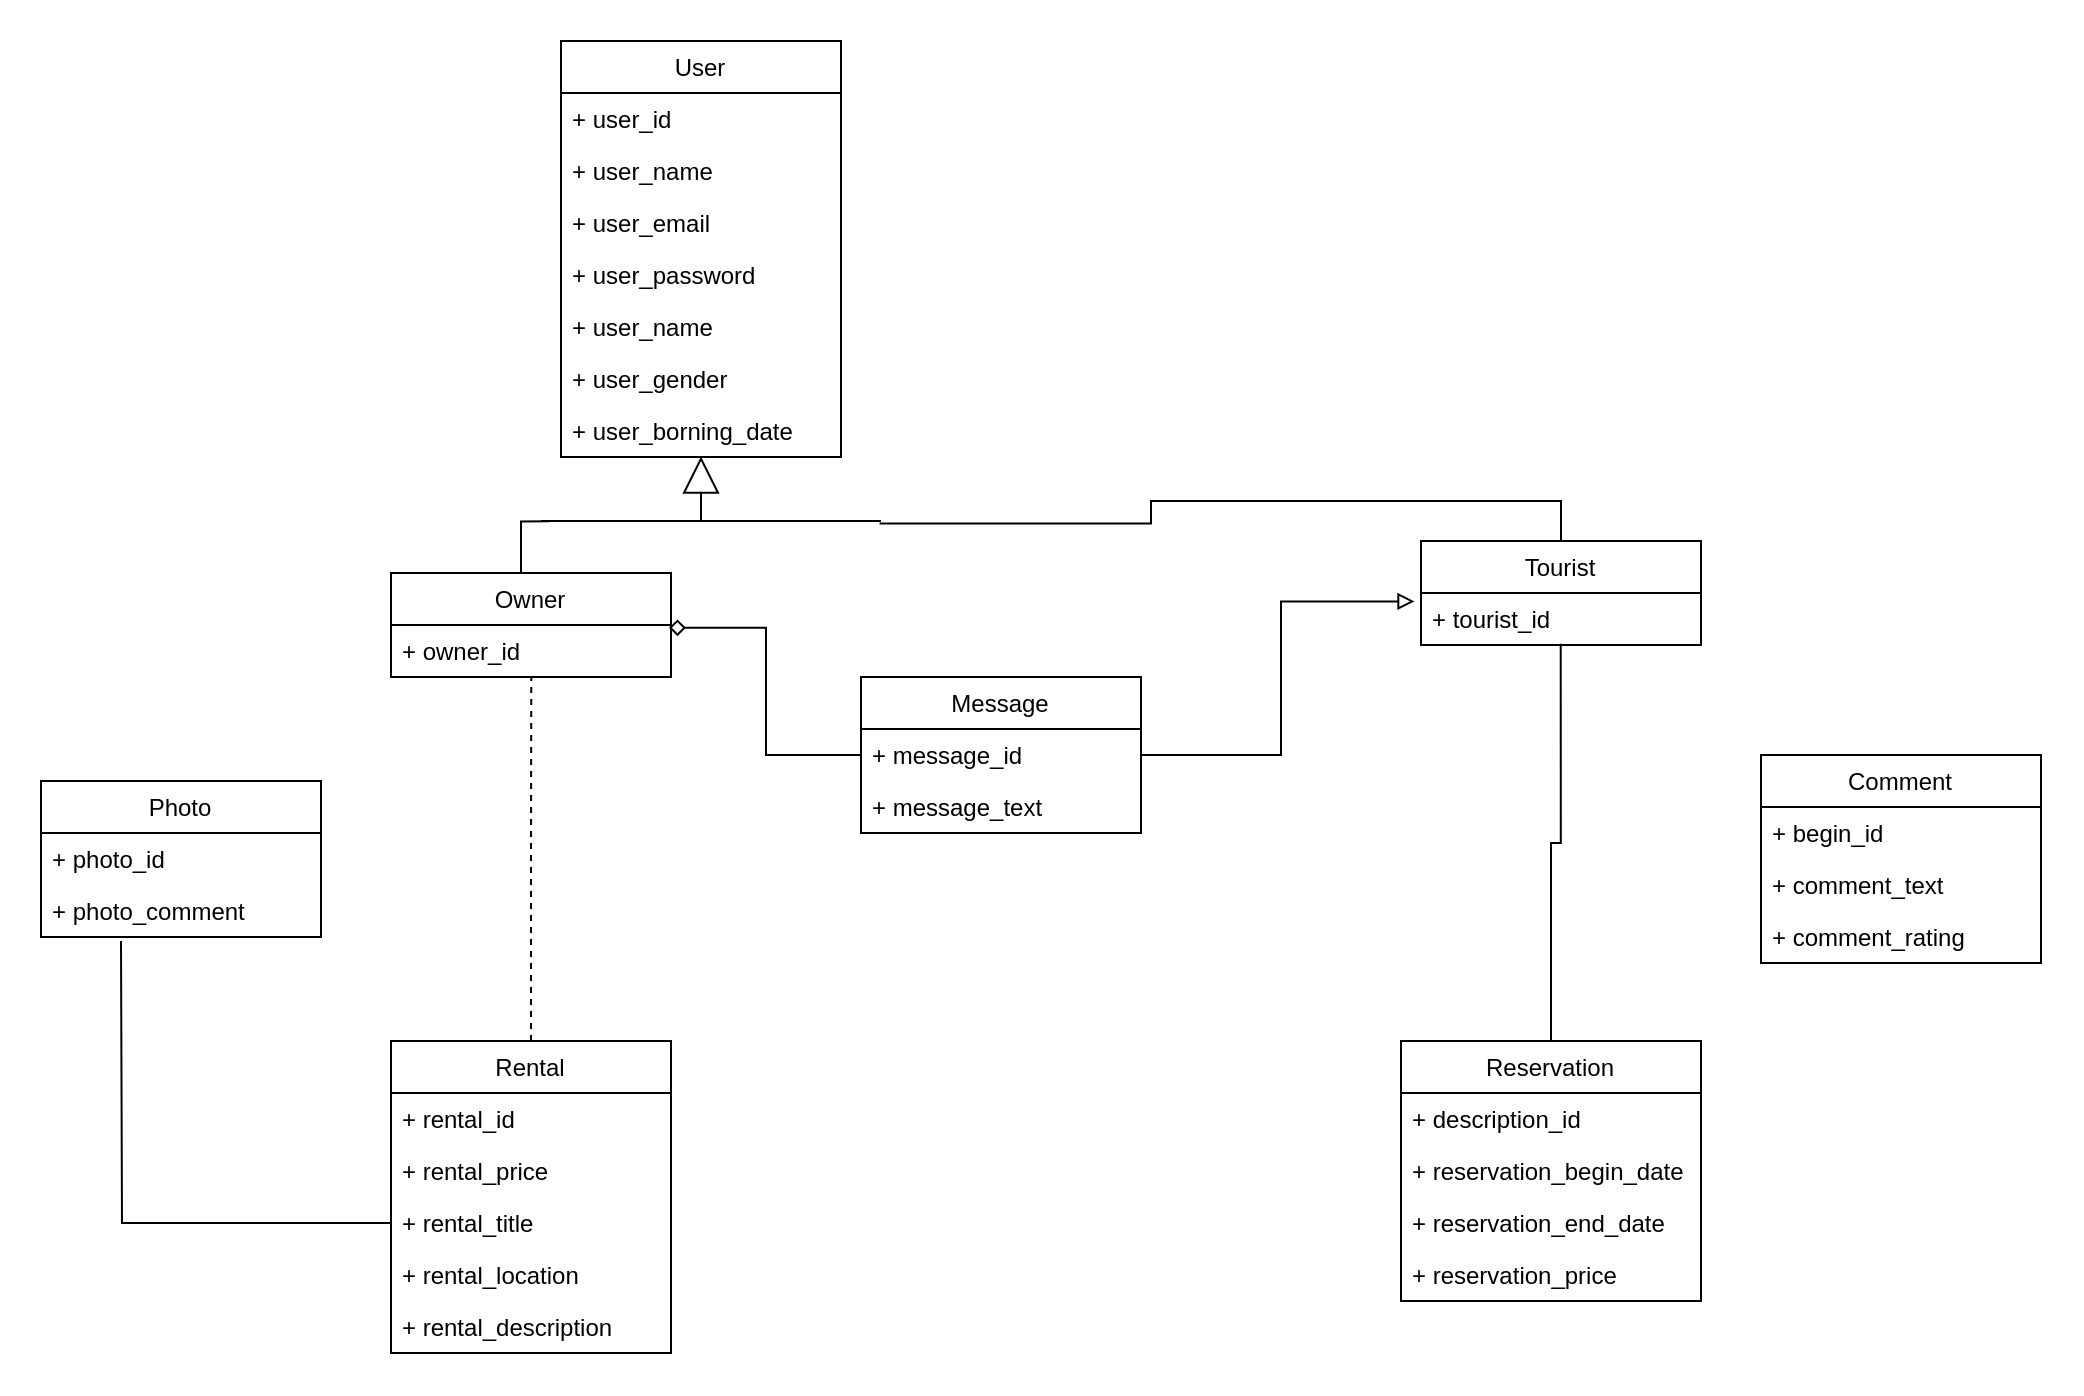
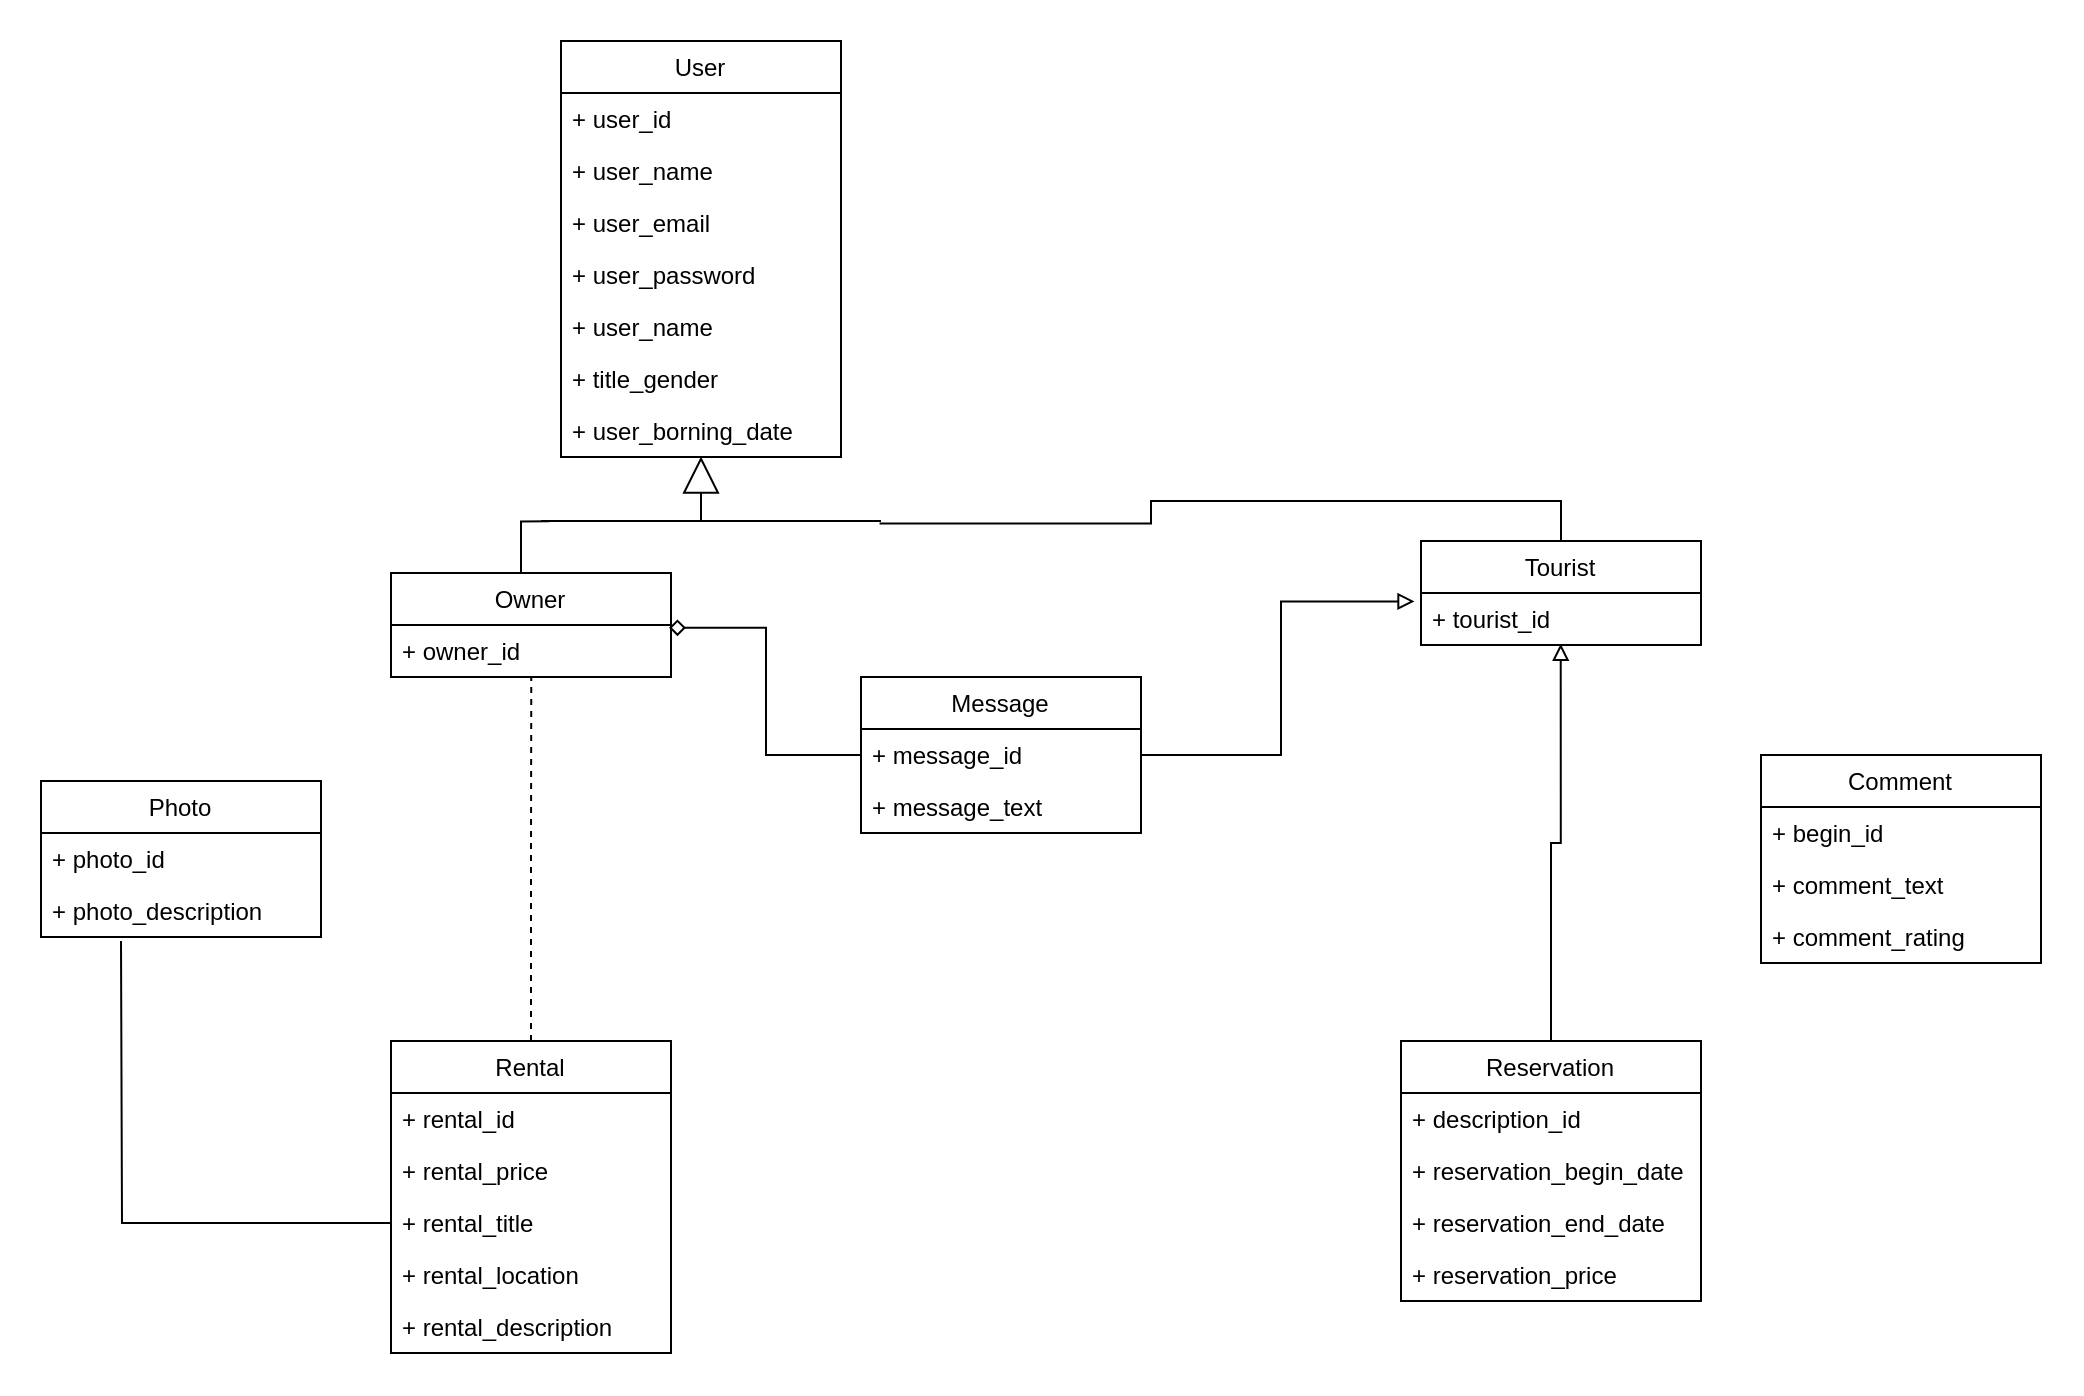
node "+ user_gender": label "+ user_gender" -> "+ title_gender"
edge "+ tourist_id" -- "Reservation": arrowhead none -> block
node "+ photo_comment": label "+ photo_comment" -> "+ photo_description"
